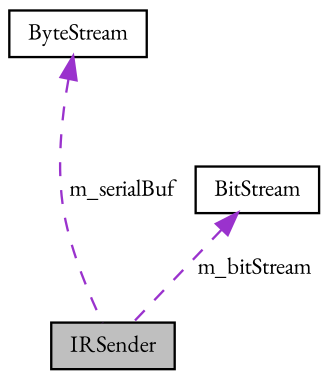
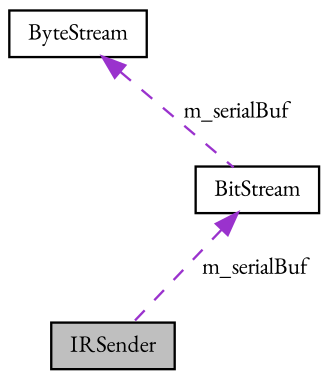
edge "IRSender" -> "ByteStream": now "BitStream" -> "ByteStream"
edge "IRSender" -> "BitStream": label " m_bitStream" -> " m_serialBuf"
